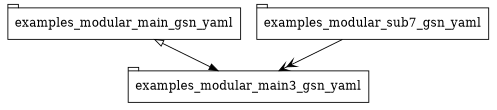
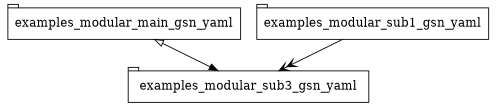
node "examples_modular_sub7_gsn_yaml": label "examples_modular_sub7_gsn_yaml" -> "examples_modular_sub1_gsn_yaml"
node "examples_modular_main3_gsn_yaml": label "examples_modular_main3_gsn_yaml" -> "examples_modular_sub3_gsn_yaml"
